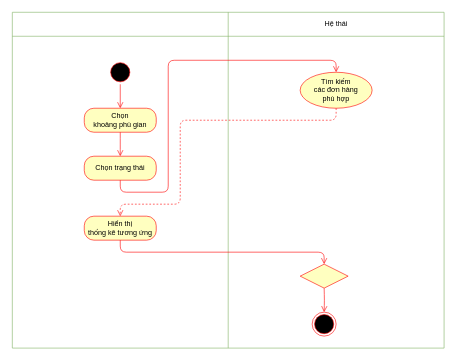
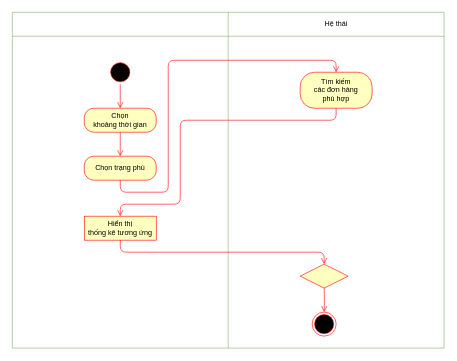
node "Tìm kiếm các đơn hàng phù hợp": shape ellipse -> rounded rectangle
node "Chọn khoảng phù gian": label "Chọn khoảng phù gian" -> "Chọn khoảng thời gian"
edge "Tìm kiếm các đơn hàng phù hợp" -> "Hiển thị thống kê tương ứng": style dashed -> solid
node "Chọn trạng thái": label "Chọn trạng thái" -> "Chọn trạng phù"
node "Hiển thị thống kê tương ứng": shape rounded rectangle -> rectangle
